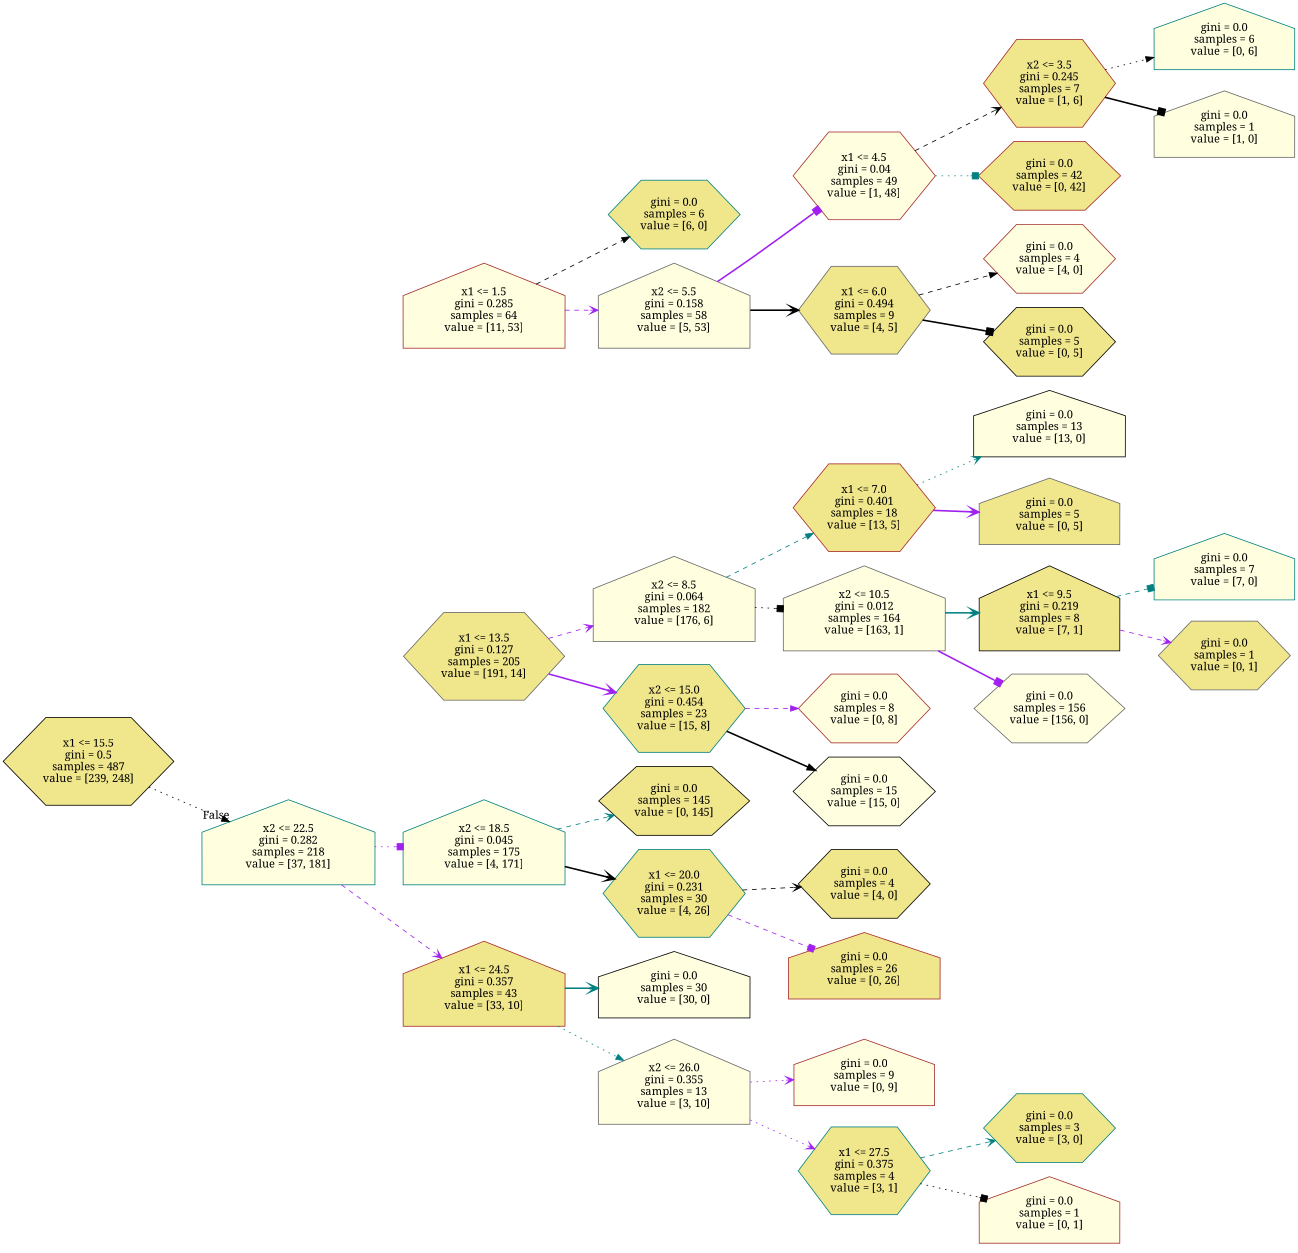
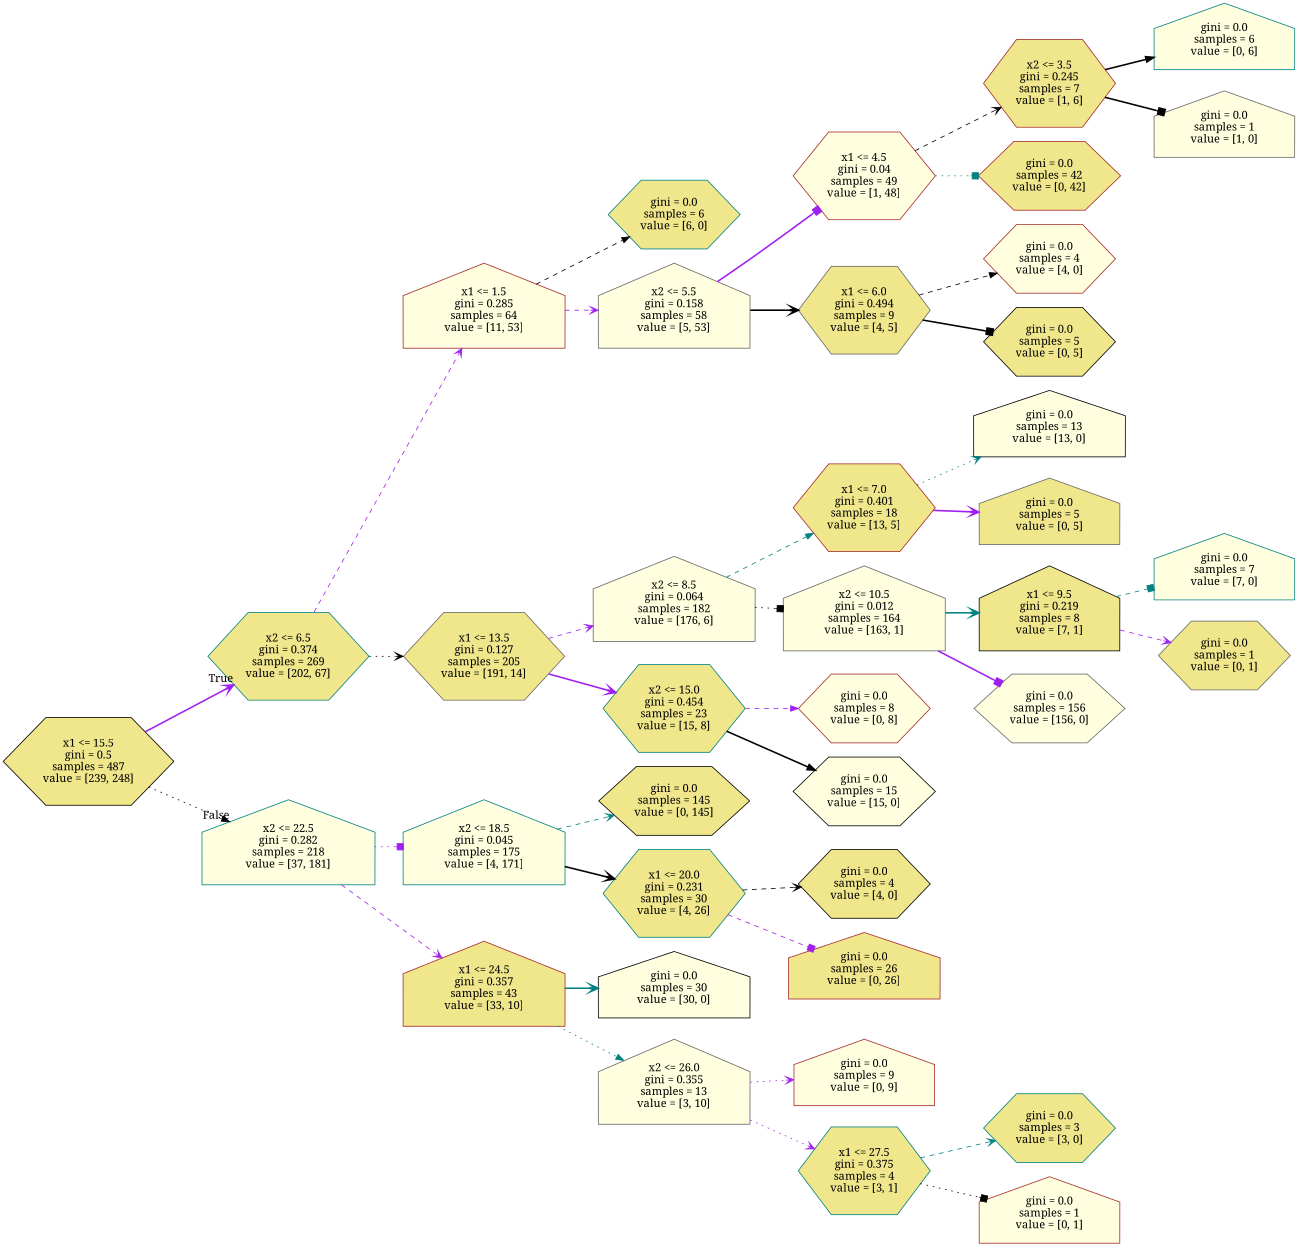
edge "x2 <= 3.5 gini = 0.245 samples = 7 value = [1, 6]" -> "gini = 0.0 samples = 6 value = [0, 6]": style dotted -> bold
node "x2 <= 6.5 gini = 0.374 samples = 269 value = [202, 67]": added
